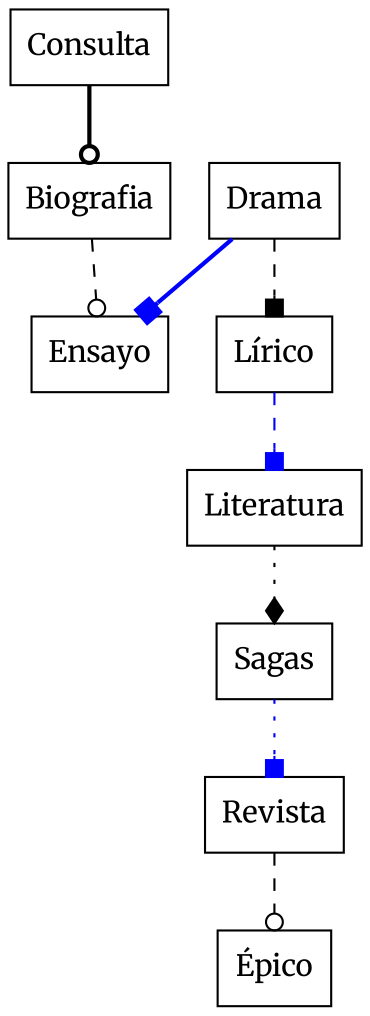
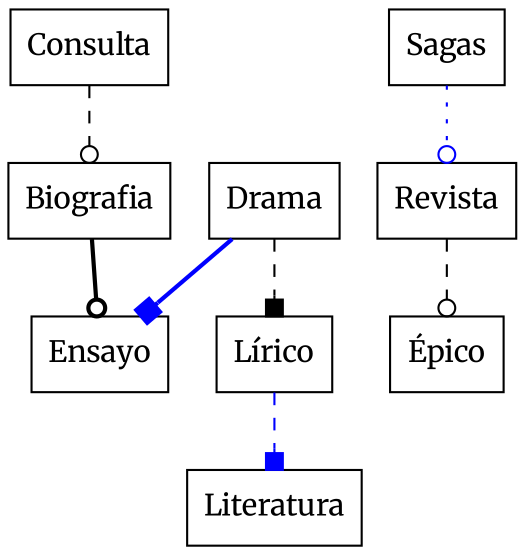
edge "Consulta" -> "Biografia": style bold -> dashed
edge "Biografia" -> "Ensayo": style dashed -> bold
edge "Literatura" -> "Sagas": removed
edge "Sagas" -> "Revista": arrowhead box -> odot
